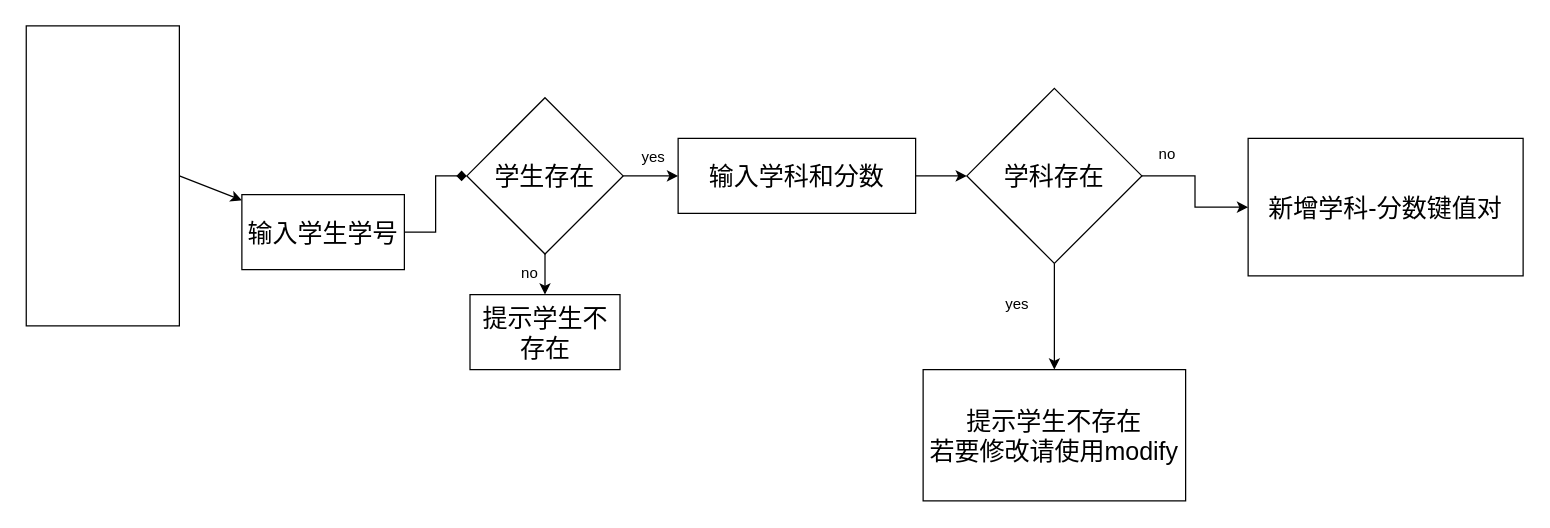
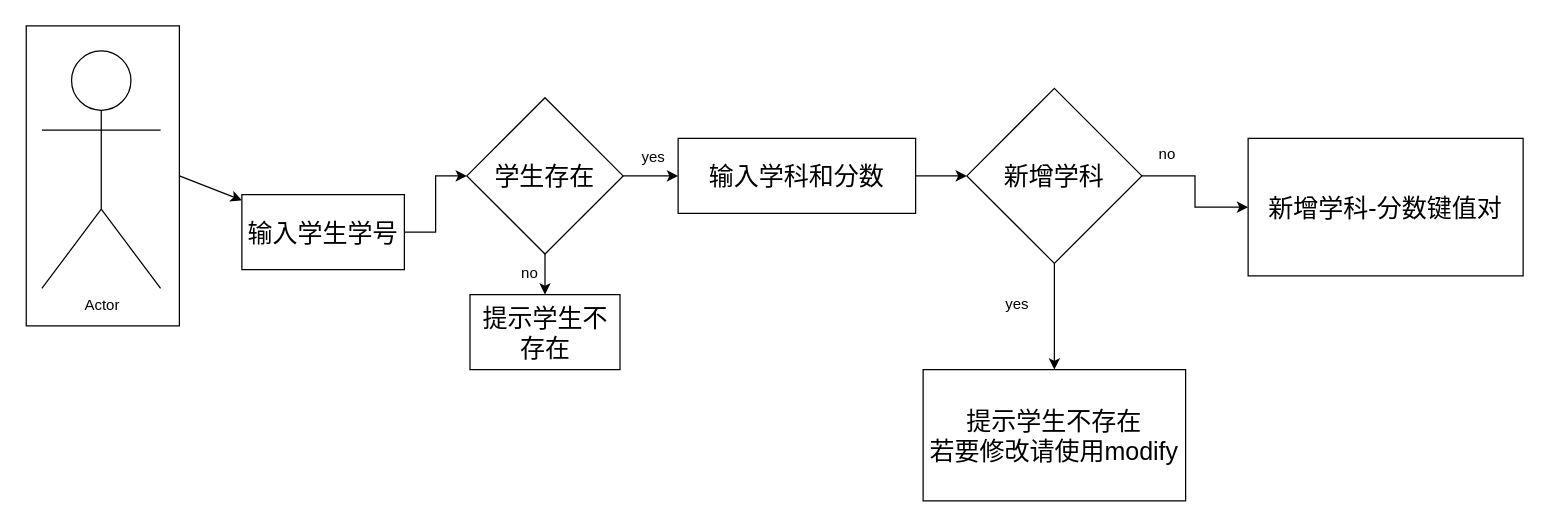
node "Actor": added
edge "输入学生学号" -> "学生存在": arrowhead diamond -> classic
node "学科存在": label "学科存在" -> "新增学科"
